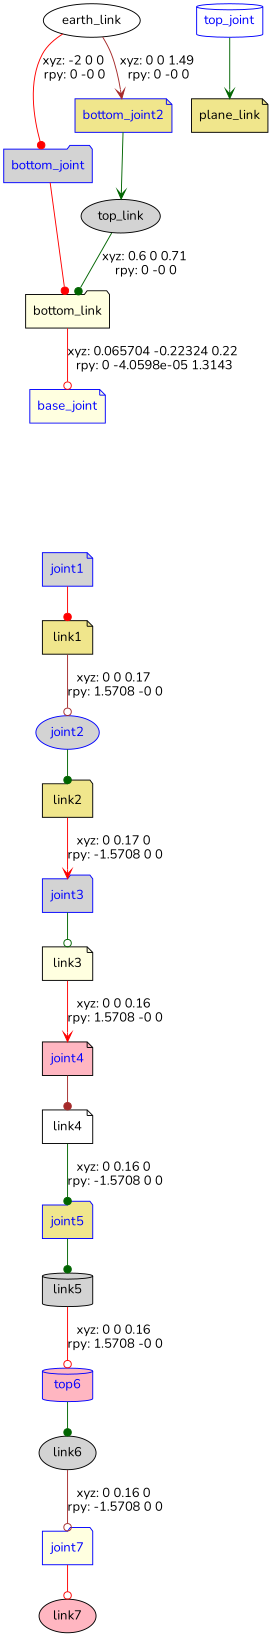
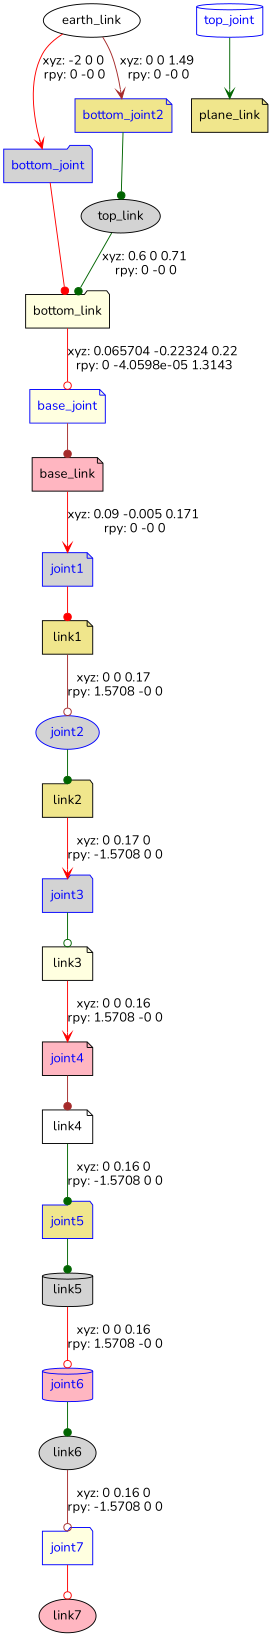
edge "earth_link" -> "bottom_joint": arrowhead dot -> vee
edge "bottom_joint2" -> "top_link": arrowhead vee -> dot
node "base_link": added
node "top6": label "top6" -> "joint6"
